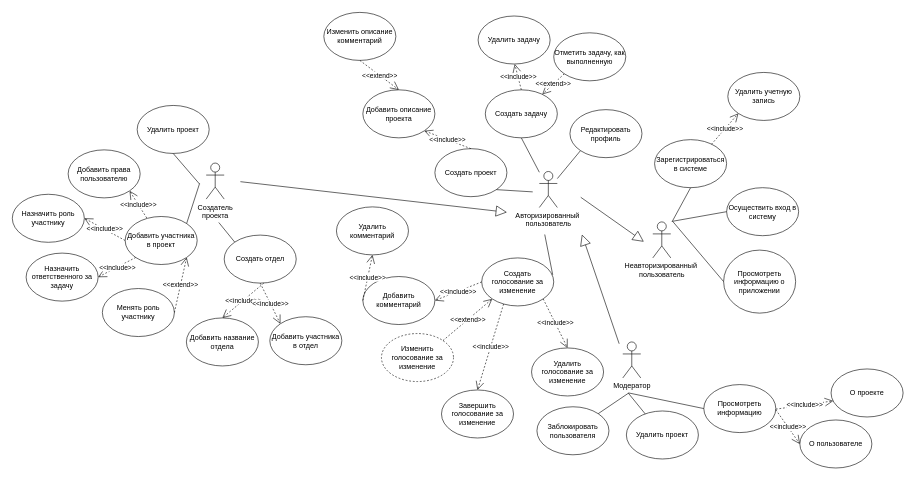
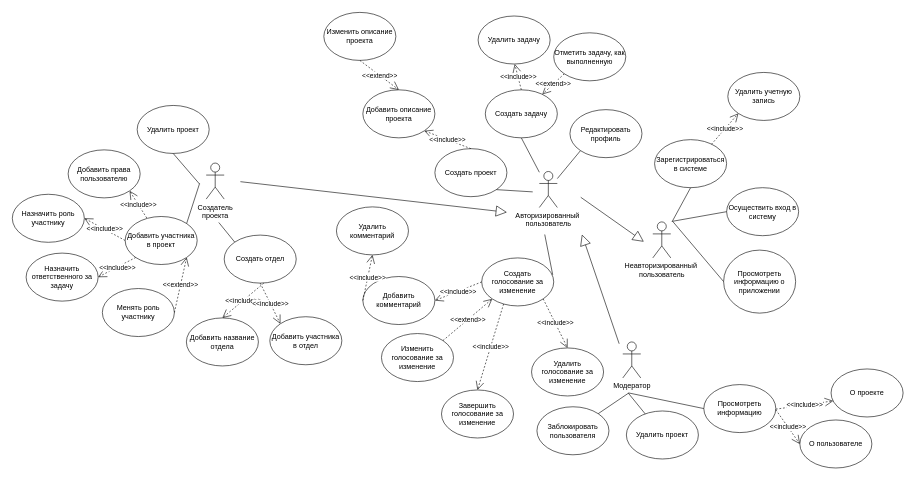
node "Изменить описание комментарий": label "Изменить описание комментарий" -> "Изменить описание проекта"
node "Изменить голосование за изменение": style dashed -> solid
